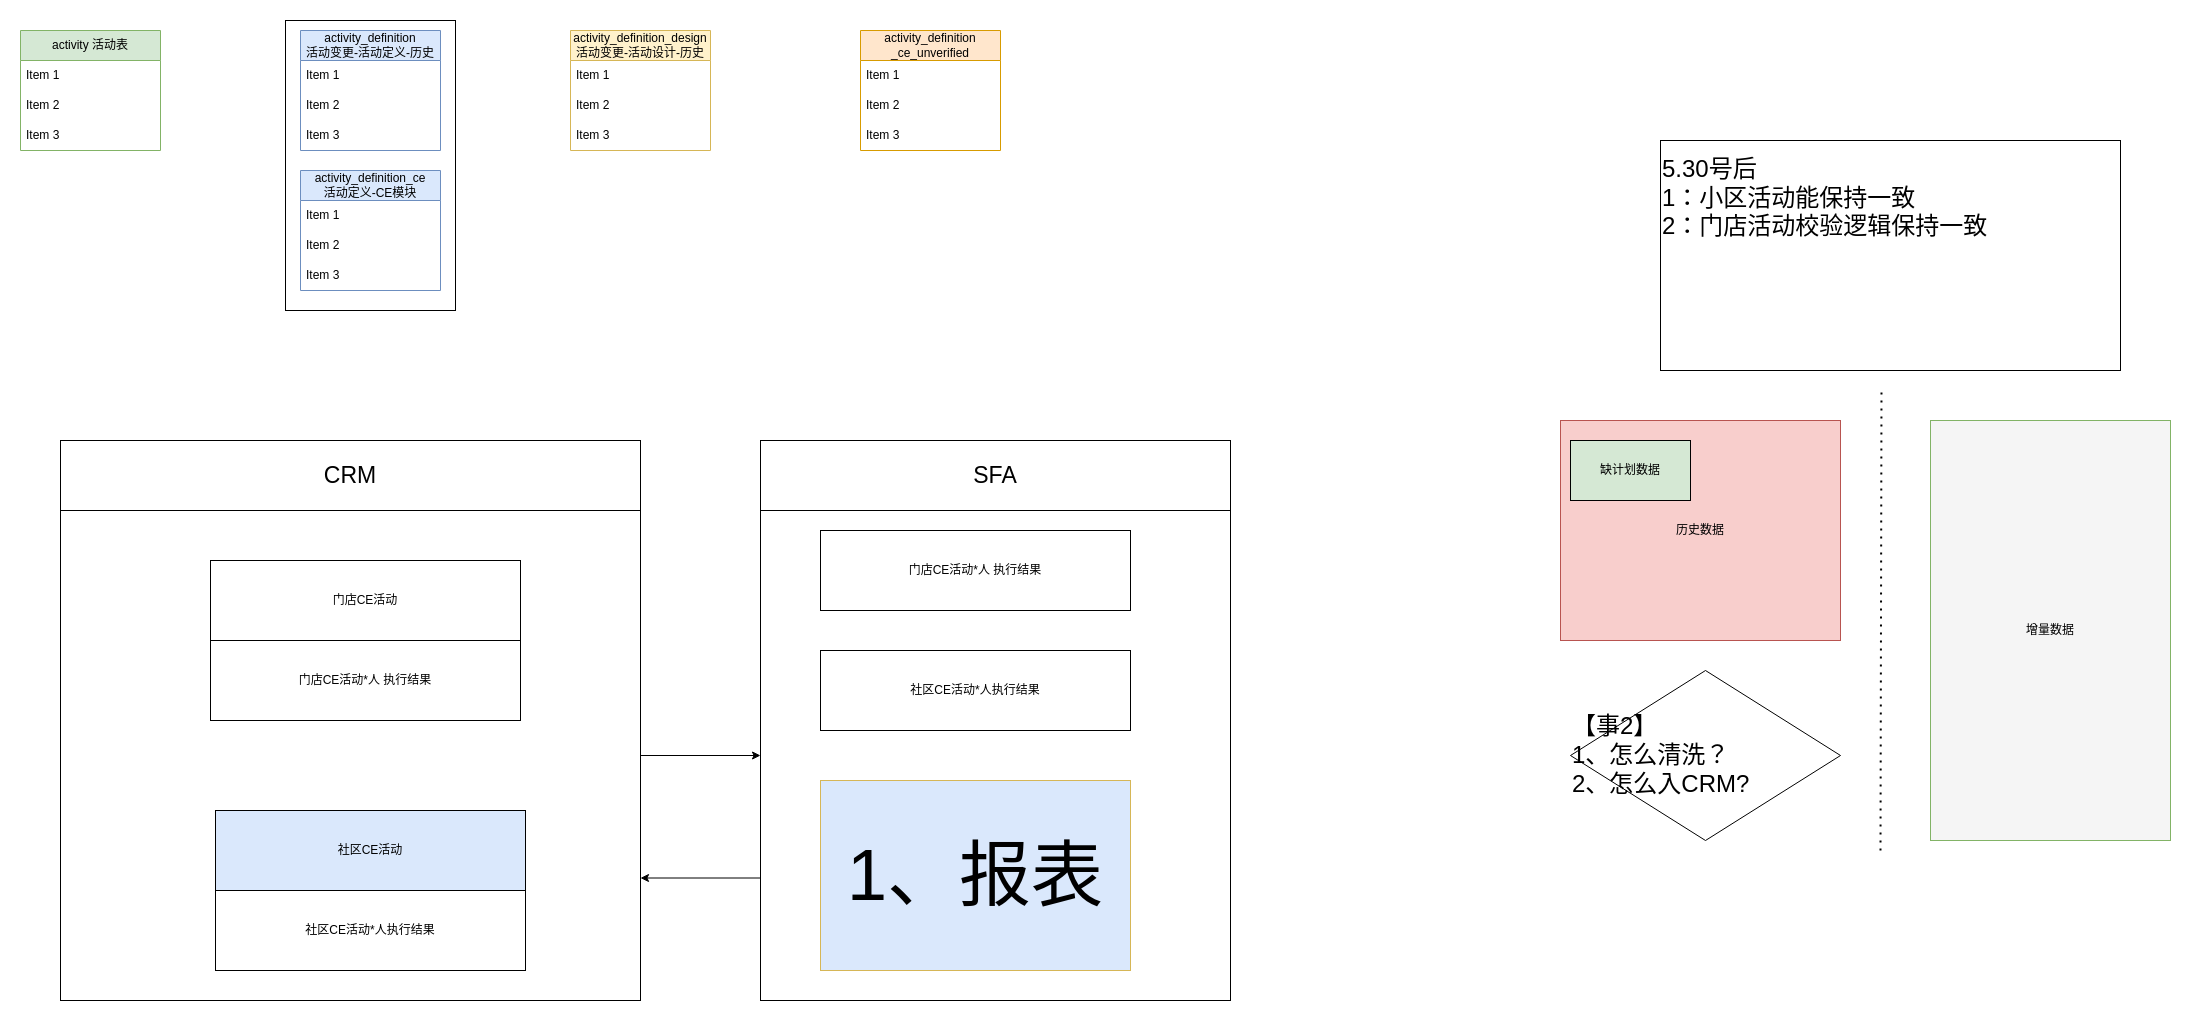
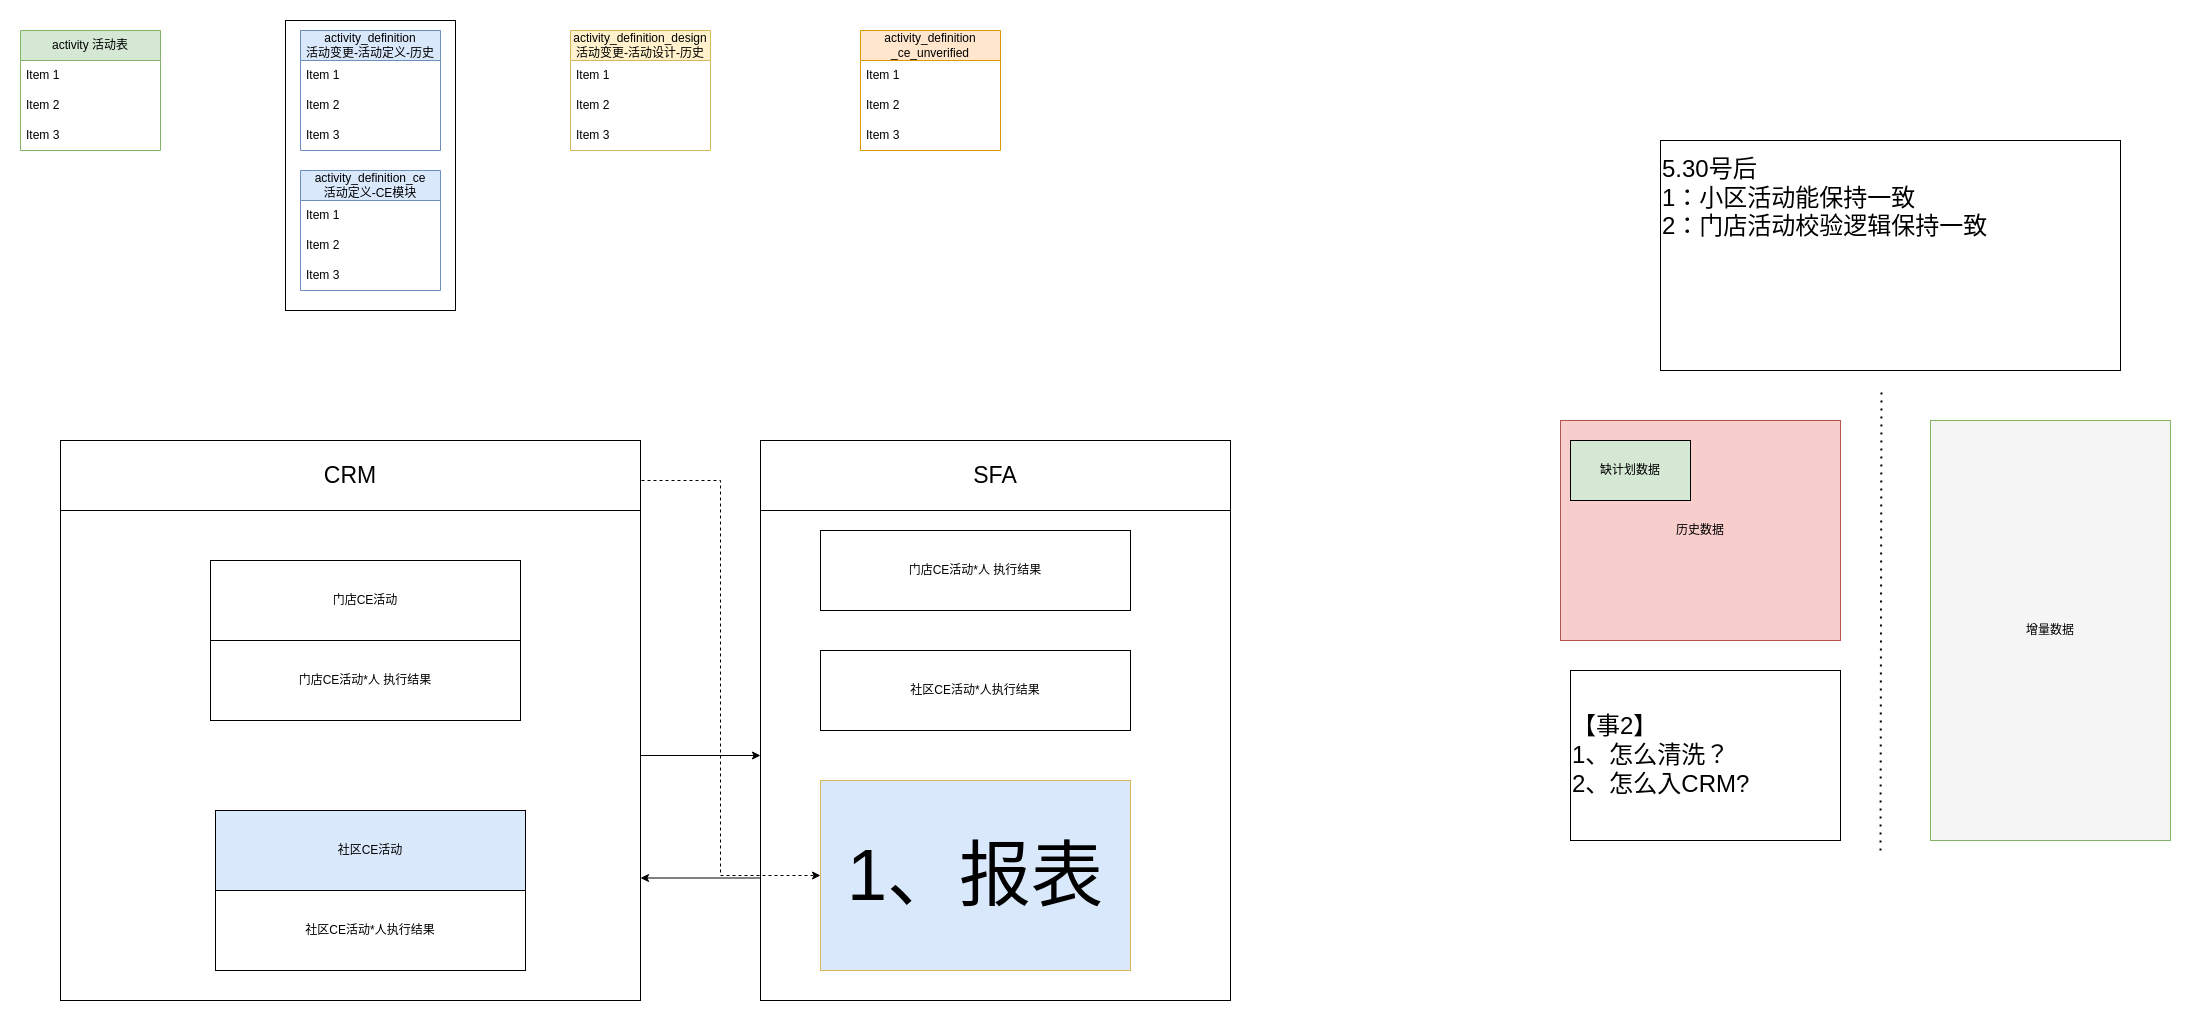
edge "CRM" -> "1、报表": added
node "【事2】 1、怎么清洗？ 2、怎么入CRM?": shape diamond -> rectangle
